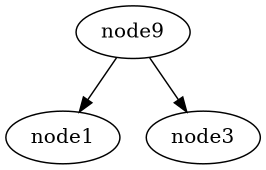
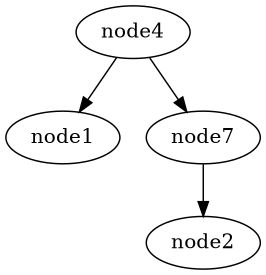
node "node9": label "node9" -> "node4"
node "node3": label "node3" -> "node7"
node "node2": added
